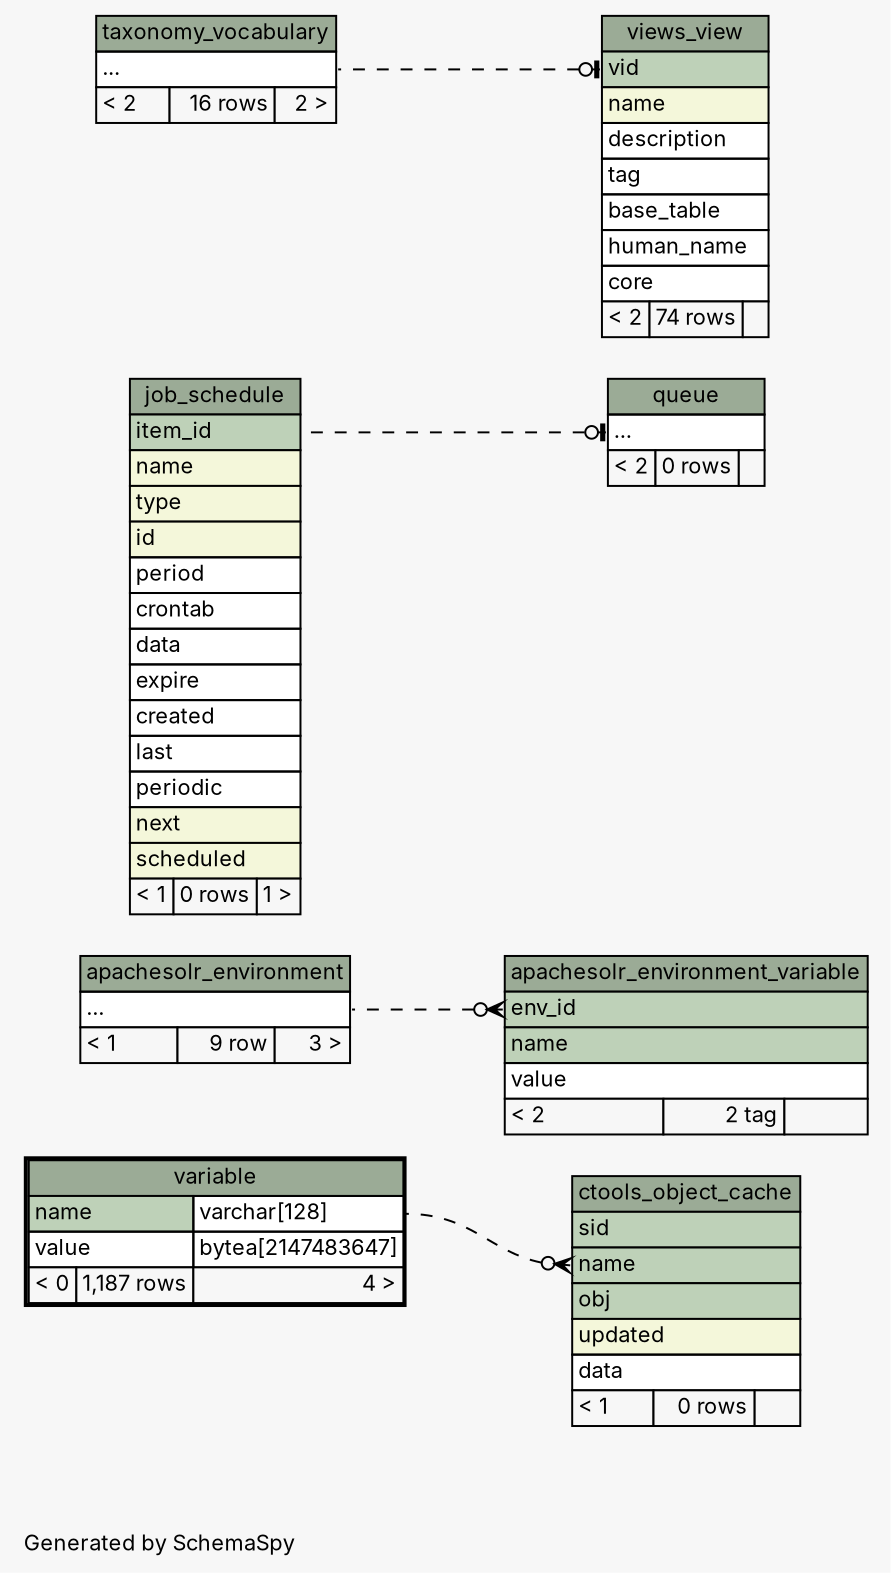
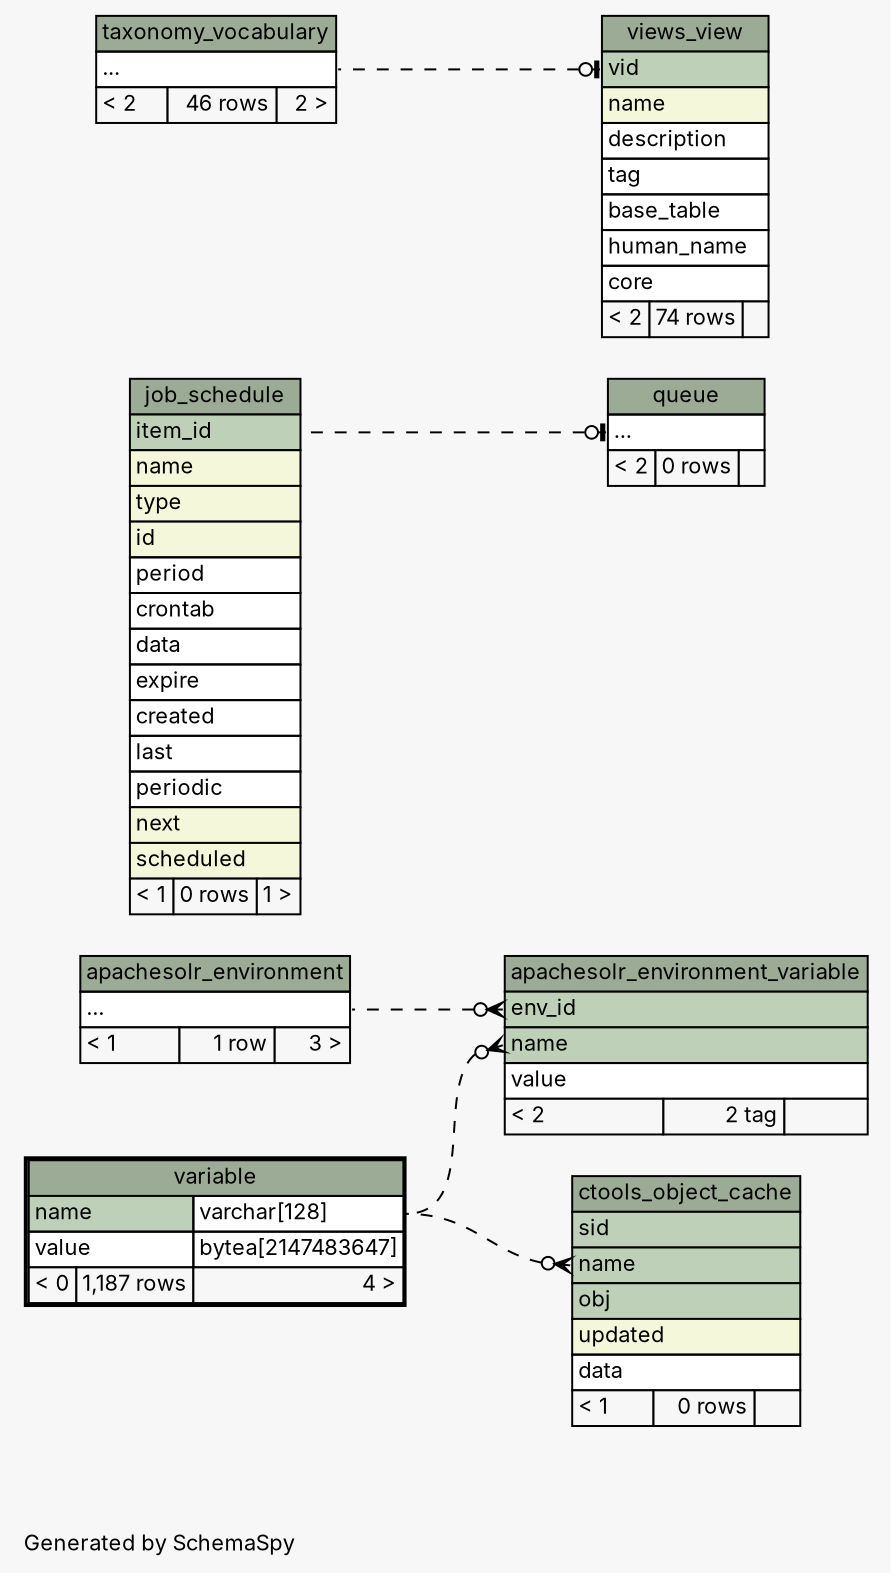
node "taxonomy_vocabulary": text "16 rows" -> "46 rows"
node "apachesolr_environment": text "9 row" -> "1 row"
edge "variable" -> "apachesolr_environment_variable": added
